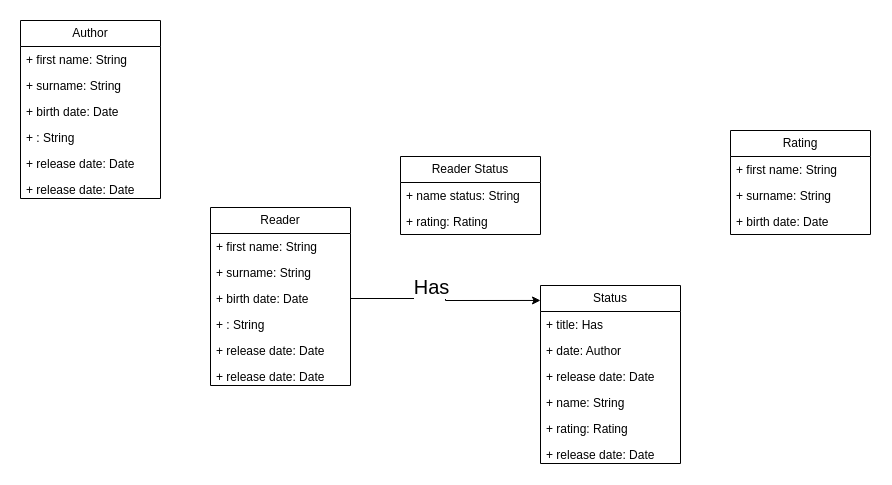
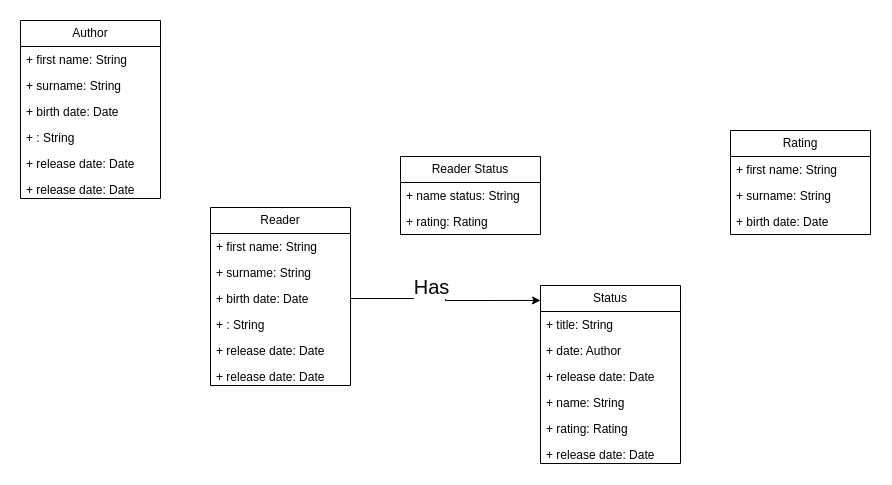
node "+ title: Has": label "+ title: Has" -> "+ title: String"
